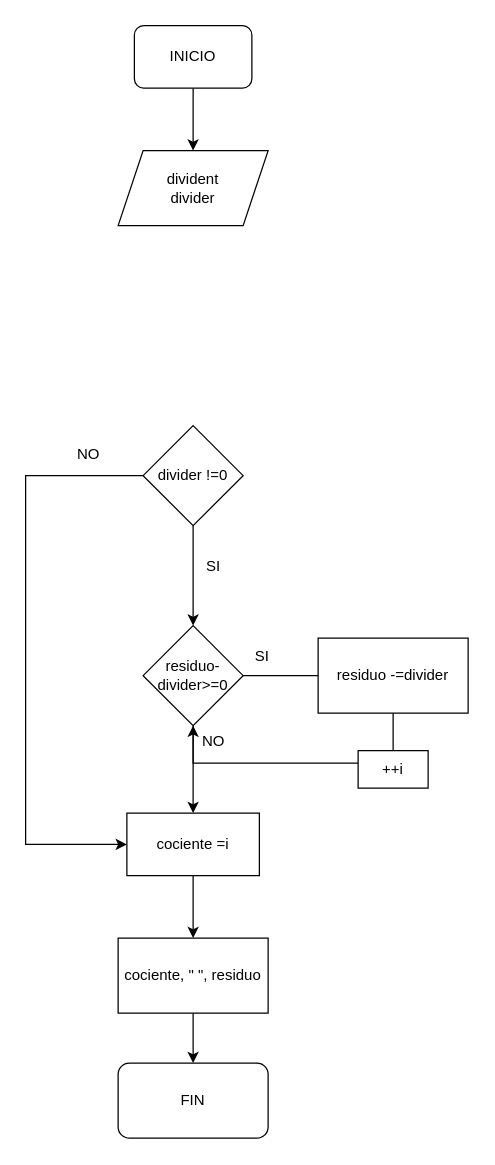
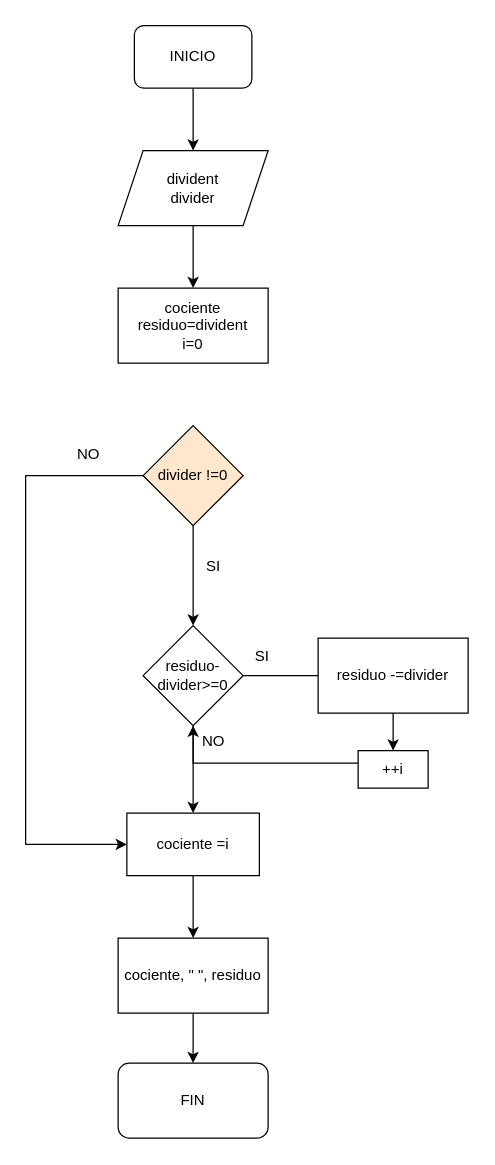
edge "divident divider" -> "cociente residuo=divident i=0": added
node "cociente residuo=divident i=0": added
node "divider !=0": fillcolor #ffffff -> #ffe6cc
edge "residuo -=divider" -- "++i": arrowhead none -> classic
